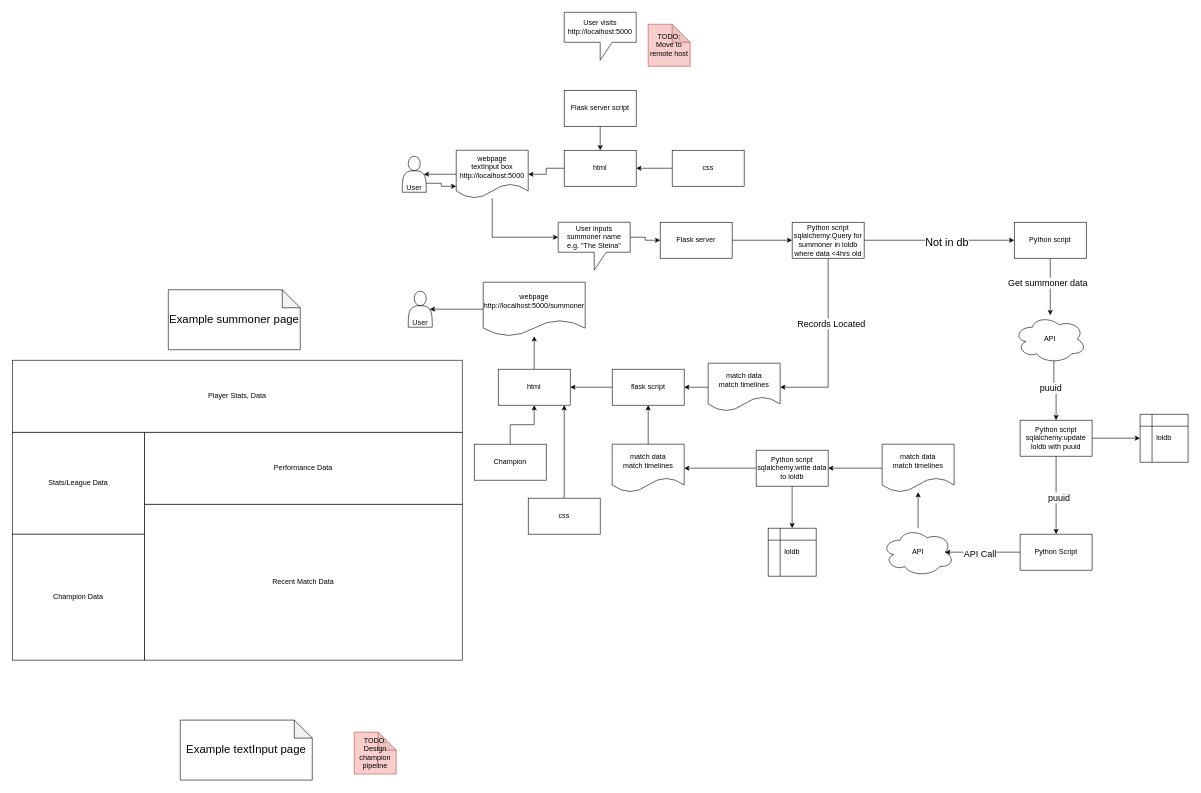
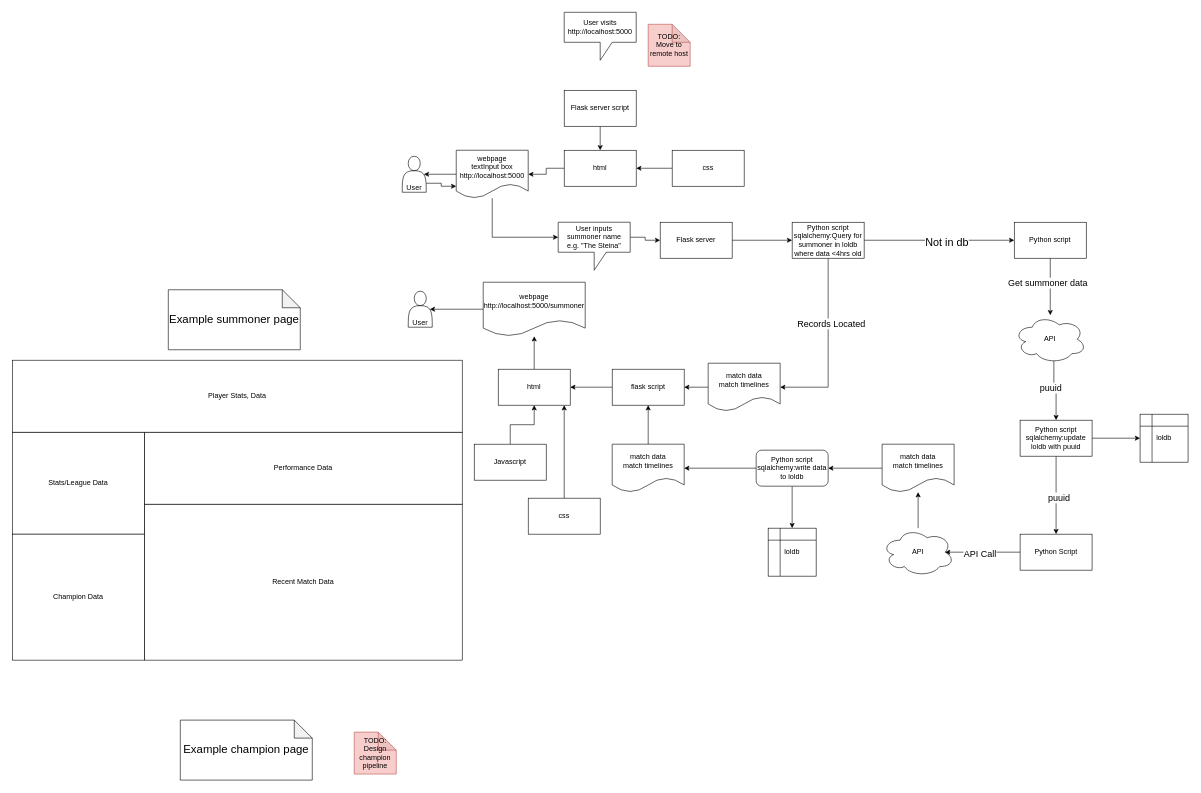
node "Champion": label "Champion" -> "Javascript"
node "Python script sqlalchemy:write data to loldb": shape rectangle -> rounded rectangle
node "Example textInput page": label "Example textInput page" -> "Example champion page"
